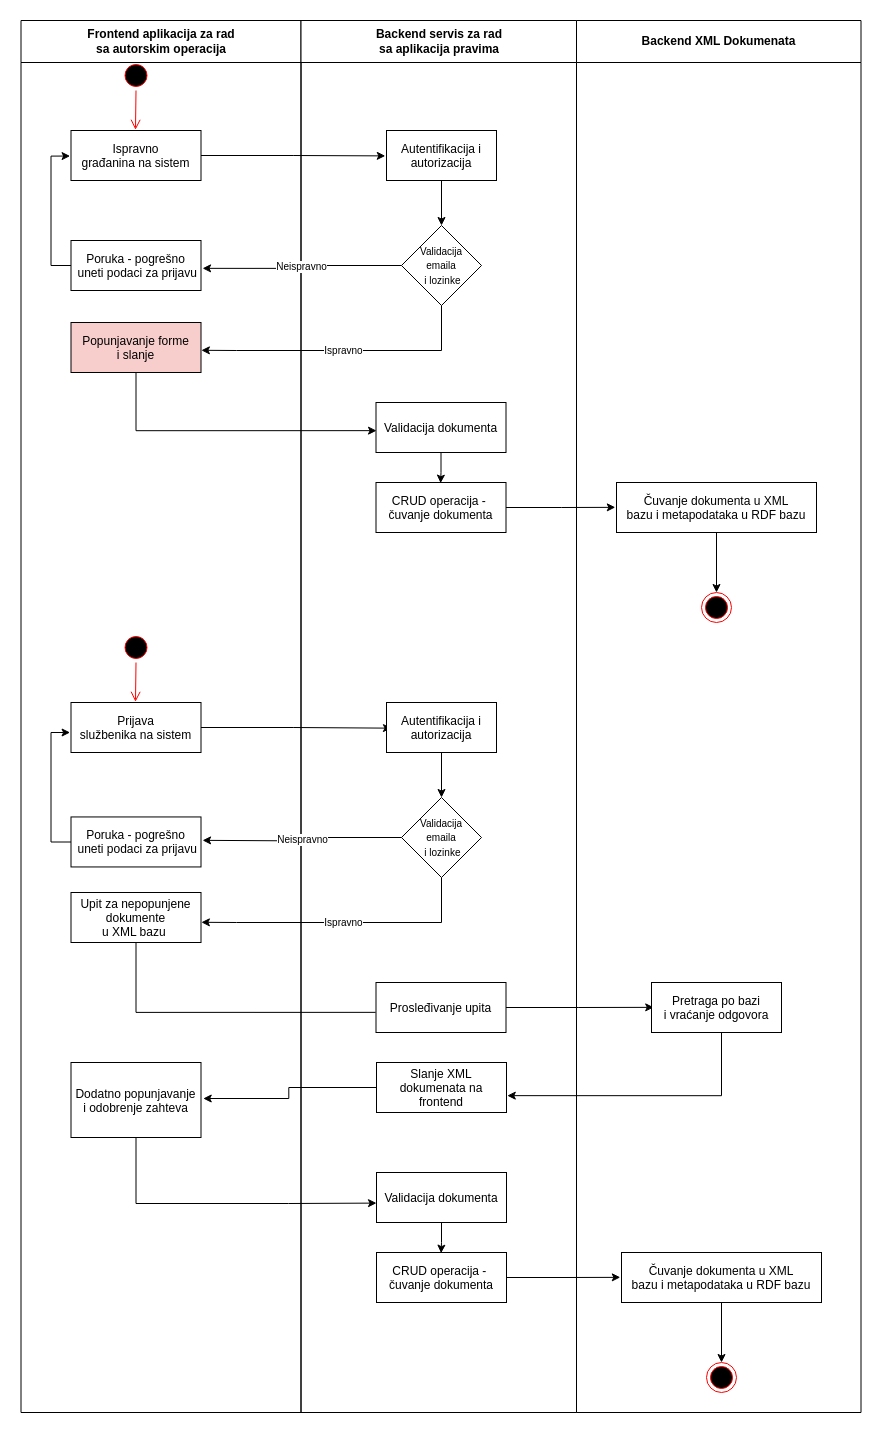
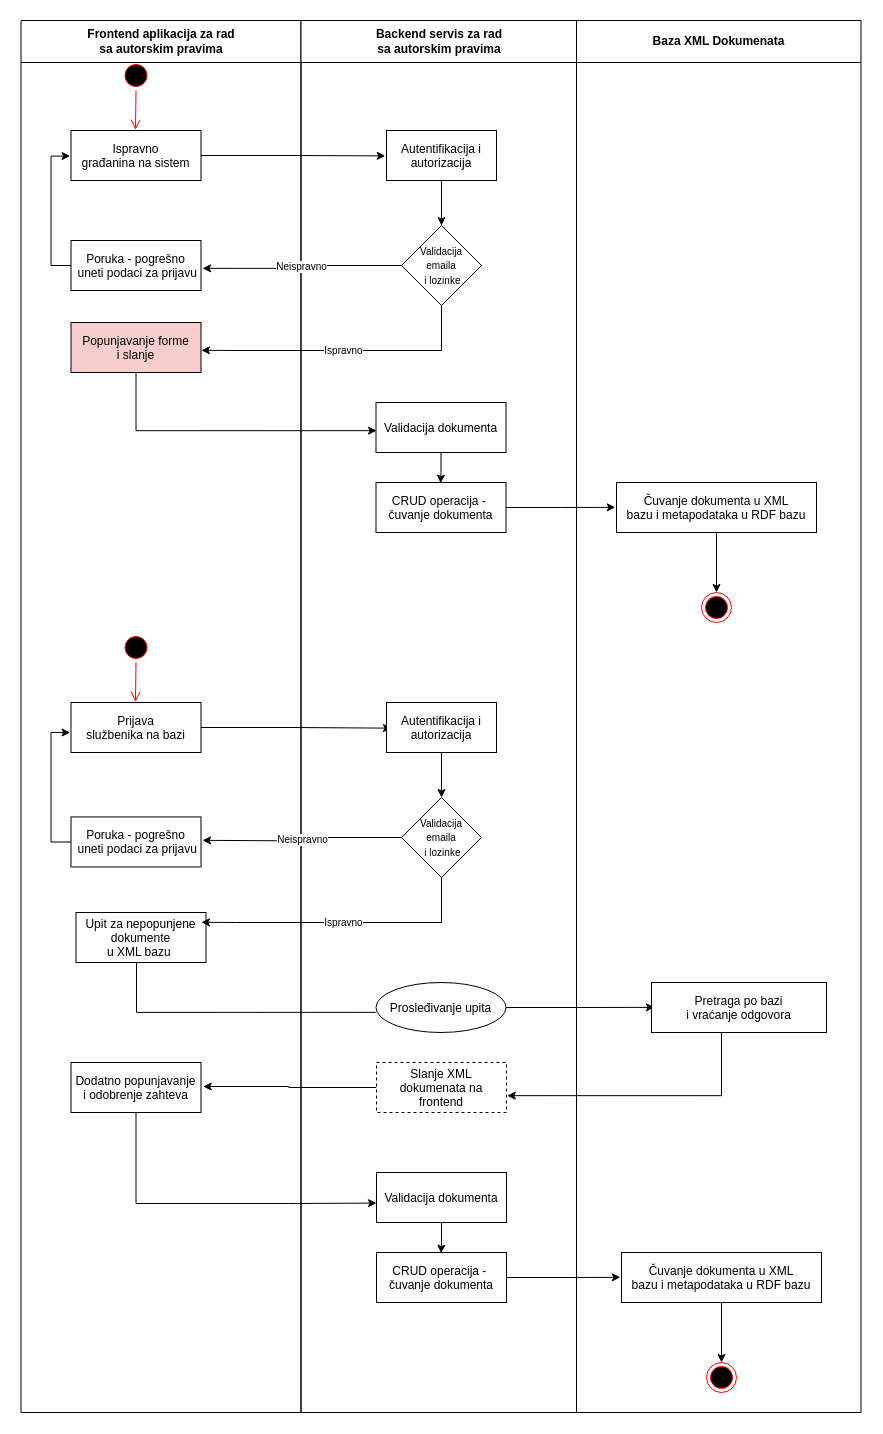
node "Frontend aplikacija za rad sa autorskim operacija": label "Frontend aplikacija za rad sa autorskim operacija" -> "Frontend aplikacija za rad sa autorskim pravima"
node "Backend servis za rad sa aplikacija pravima": label "Backend servis za rad sa aplikacija pravima" -> "Backend servis za rad sa autorskim pravima"
node "Backend XML Dokumenata": label "Backend XML Dokumenata" -> "Baza XML Dokumenata"
node "Prijava službenika na sistem": label "Prijava službenika na sistem" -> "Prijava službenika na bazi"
node "Upit za nepopunjene dokumente u XML bazu": moved (136, 918) -> (141, 938)
node "Prosleđivanje upita": shape rectangle -> ellipse
node "Pretraga po bazi i vraćanje odgovora": size 130x50 -> 175x50
node "Slanje XML dokumenata na frontend": style solid -> dashed
node "Dodatno popunjavanje i odobrenje zahteva": size 130x75 -> 130x50
